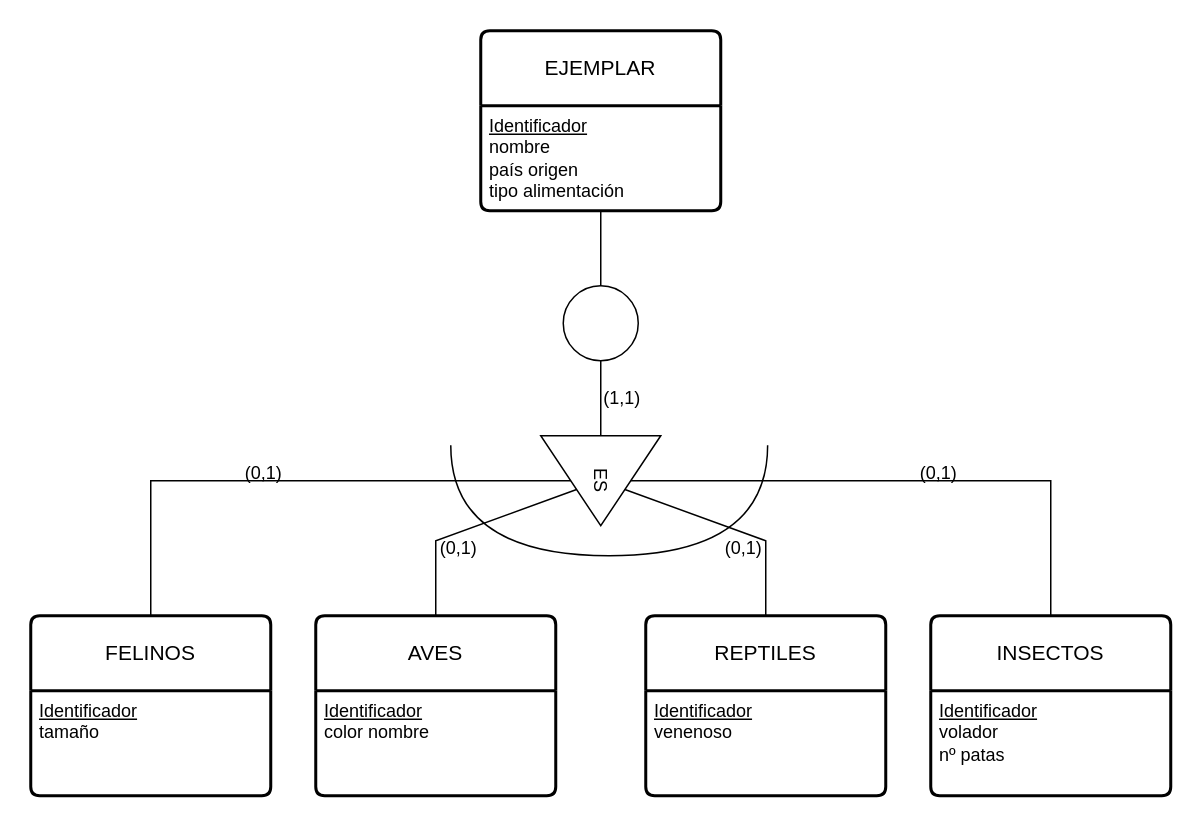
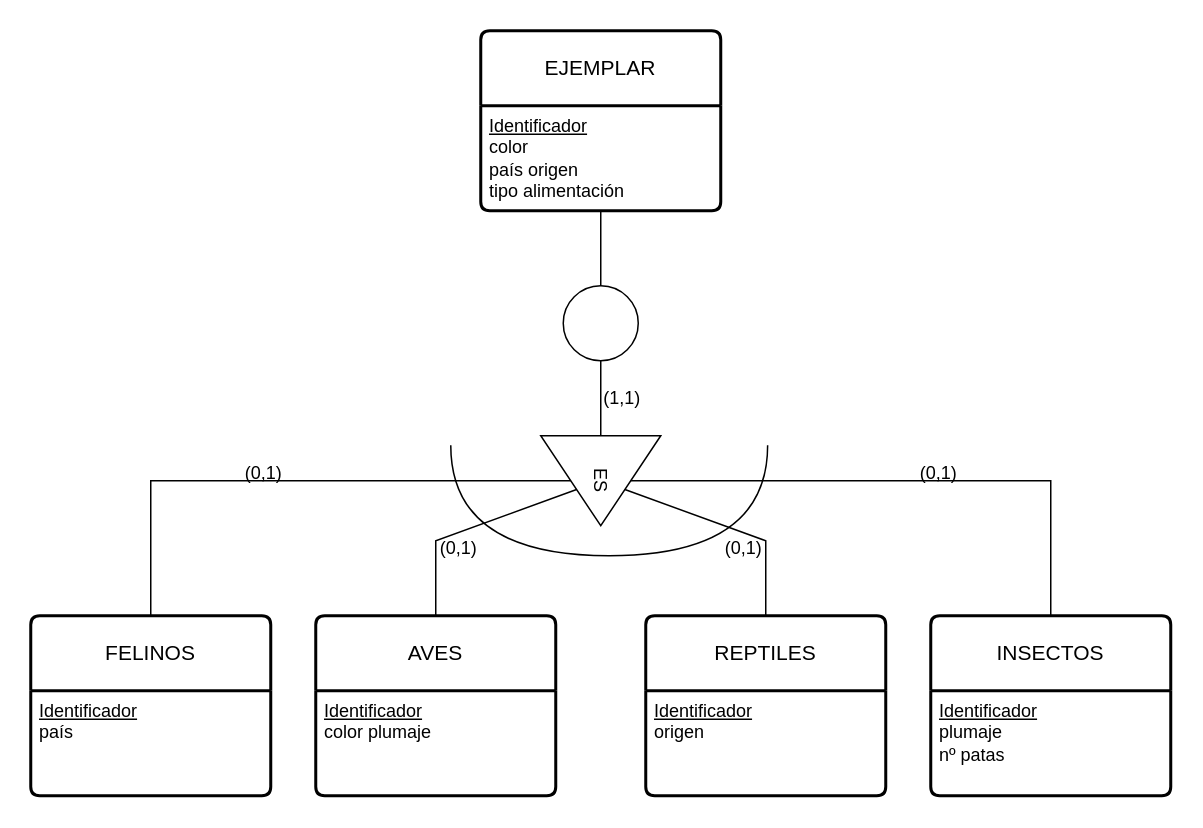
node "Identificador nombre país origen tipo alimentación": label "Identificador nombre país origen tipo alimentación" -> "Identificador color país origen tipo alimentación"
node "Identificador tamaño": label "Identificador tamaño" -> "Identificador país"
node "Identificador color nombre": label "Identificador color nombre" -> "Identificador color plumaje"
node "Identificador venenoso": label "Identificador venenoso" -> "Identificador origen"
node "Identificador volador nº patas": label "Identificador volador nº patas" -> "Identificador plumaje nº patas"
